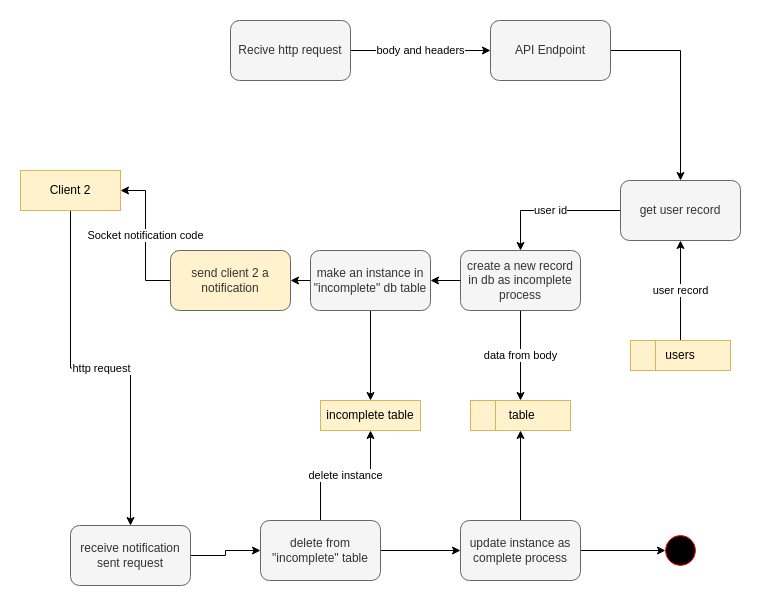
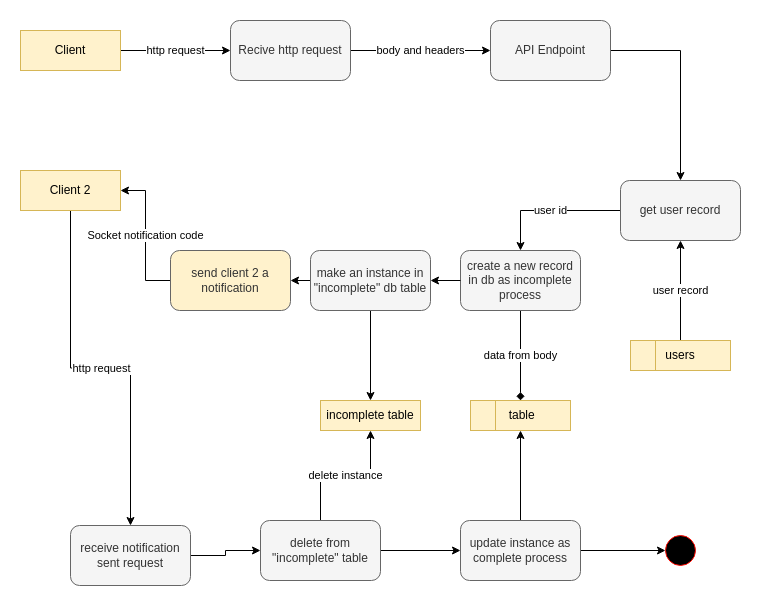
node "Client": added
edge "Client" -> "Recive http request": added, label "http request"
edge "create a new record in db as incomplete process" -> "table": arrowhead classic -> diamond
